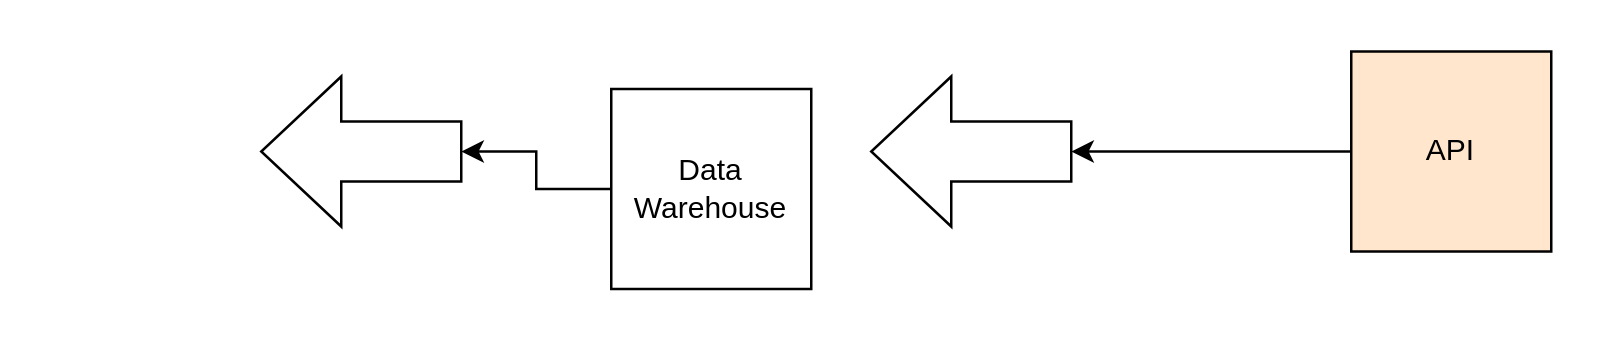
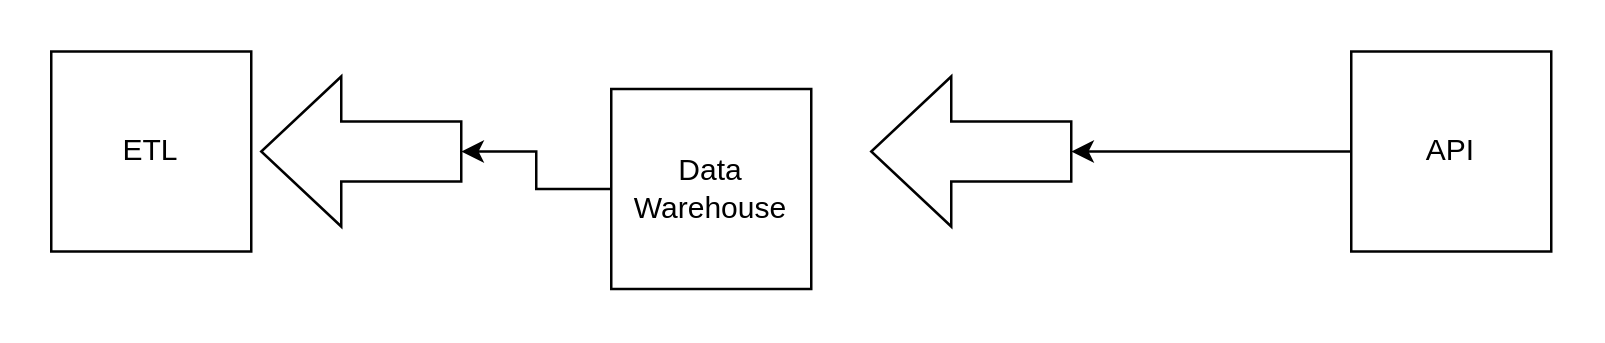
node "ETL": added
node "API": fillcolor #ffe6cc -> #ffffff
